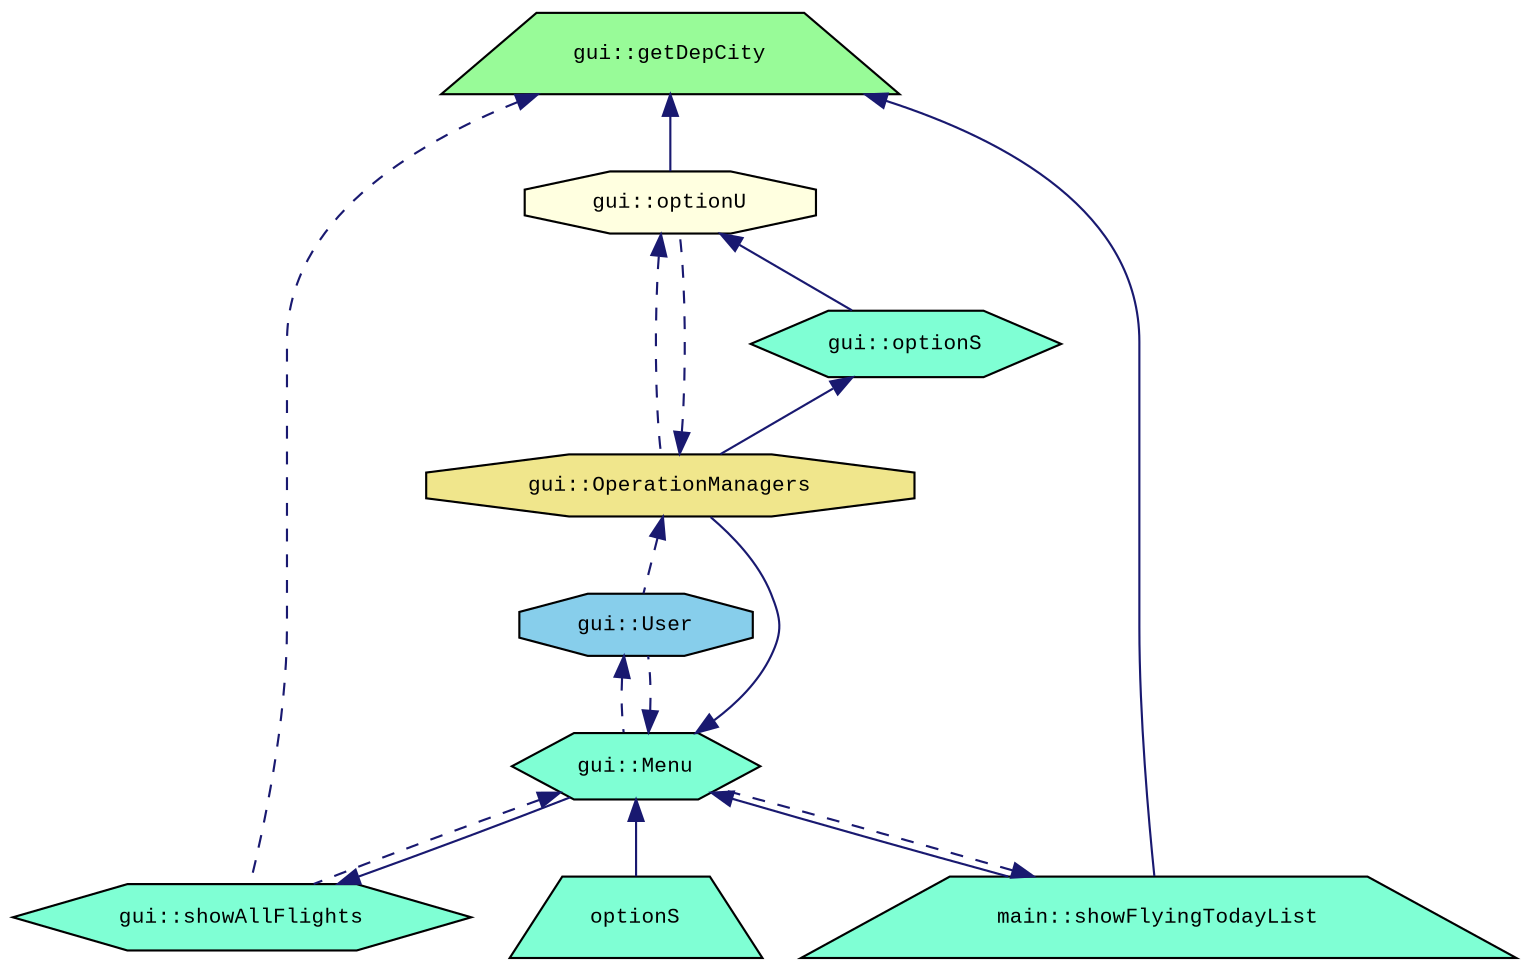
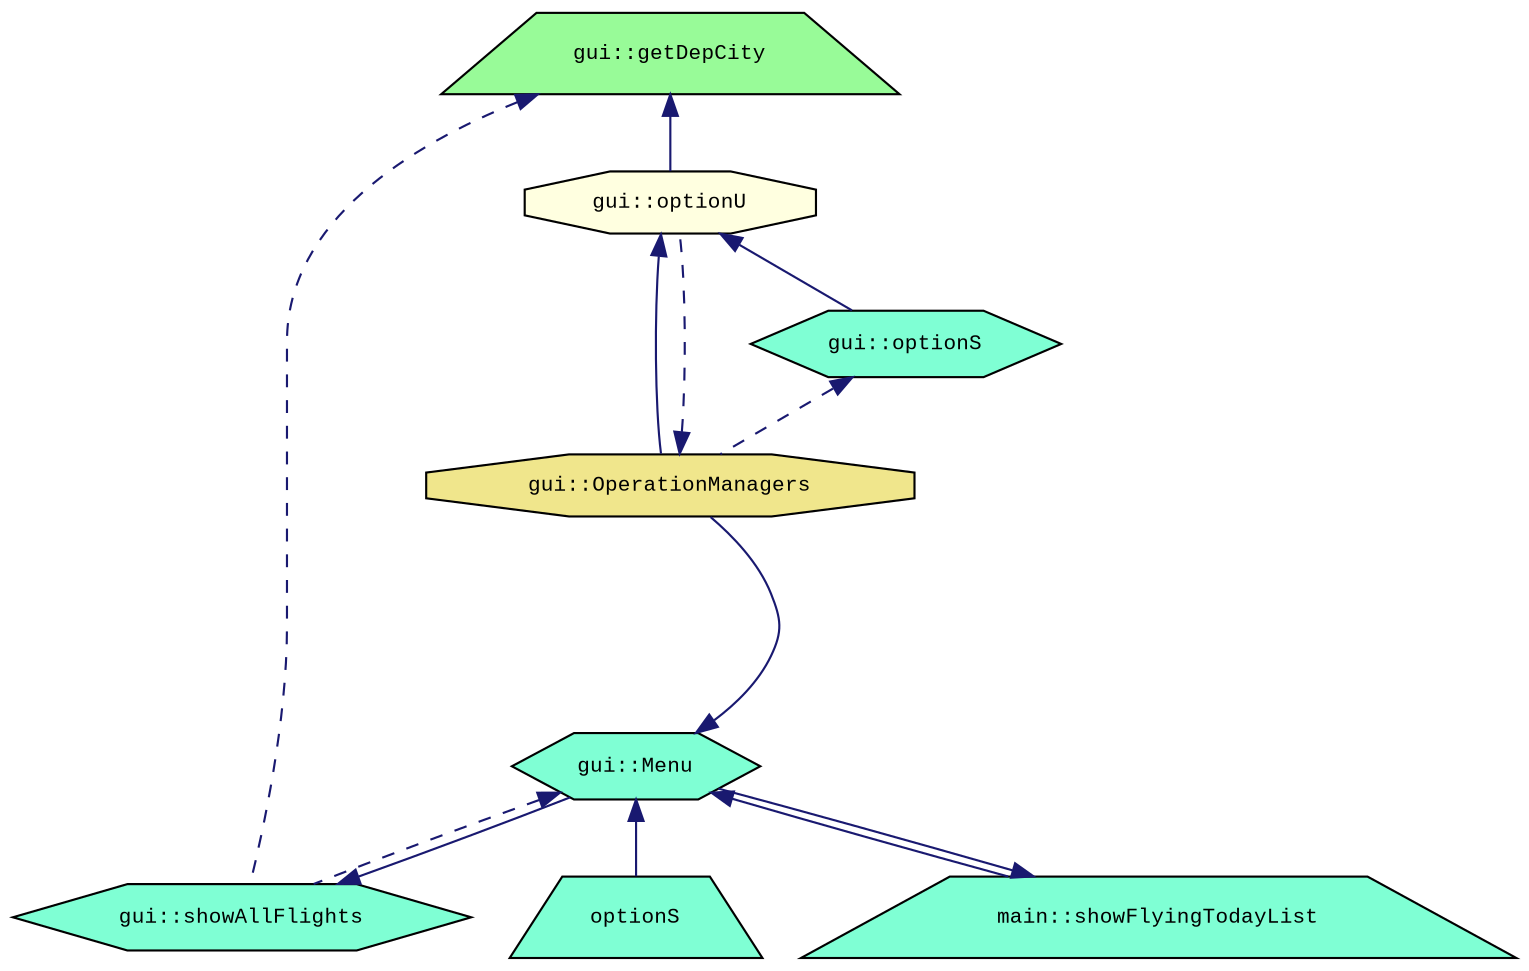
edge "gui::OperationManagers" -> "gui::optionU": style dashed -> solid
edge "gui::OperationManagers" -> "gui::optionS": style solid -> dashed
edge "main::showFlyingTodayList" -> "gui::getDepCity": removed
node "gui::User": removed
edge "gui::Menu" -> "main::showFlyingTodayList": style dashed -> solid
